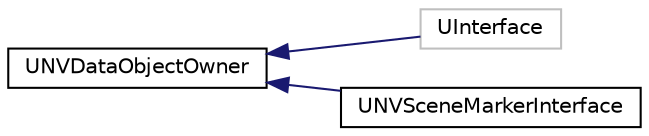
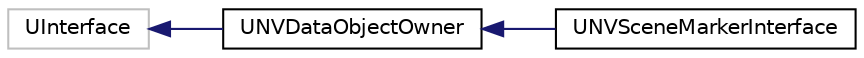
edge "UInterface" -> "UNVDataObjectOwner": reversed
